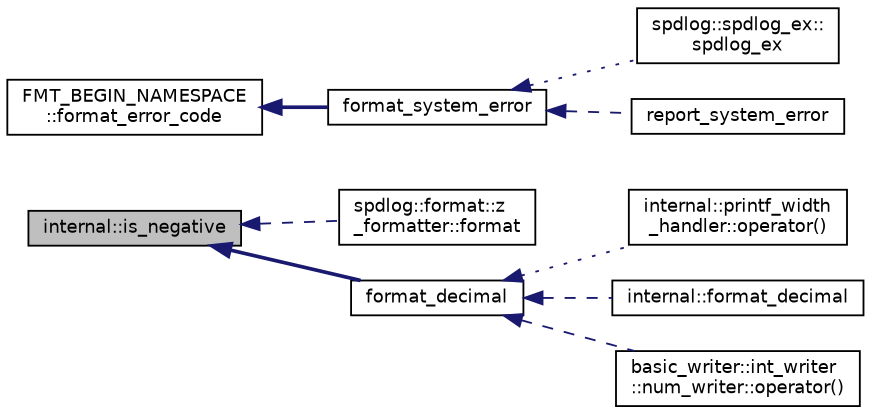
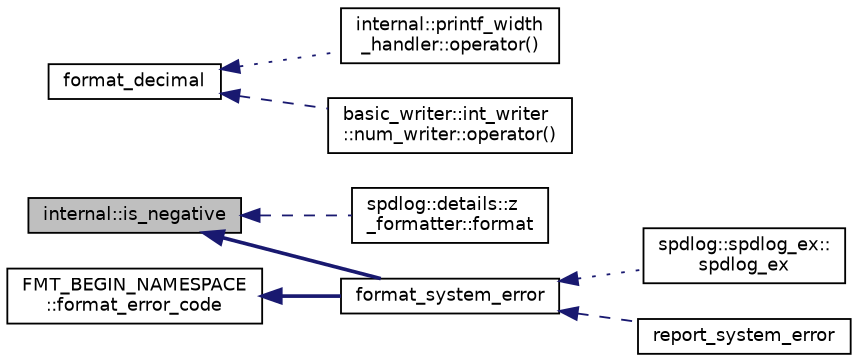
node "spdlog::format::z _formatter::format": label "spdlog::format::z _formatter::format" -> "spdlog::details::z _formatter::format"
edge "format_decimal" -> "internal::is_negative": now "format_system_error" -> "internal::is_negative"
node "internal::format_decimal": removed
